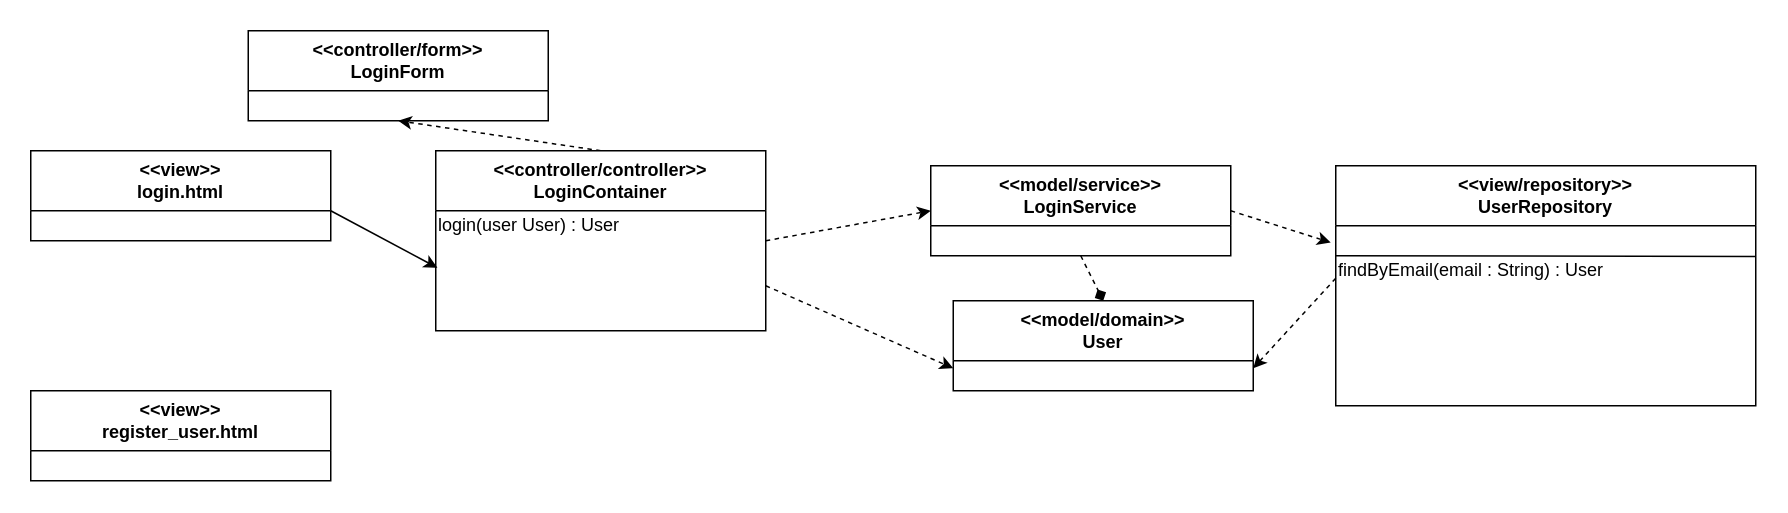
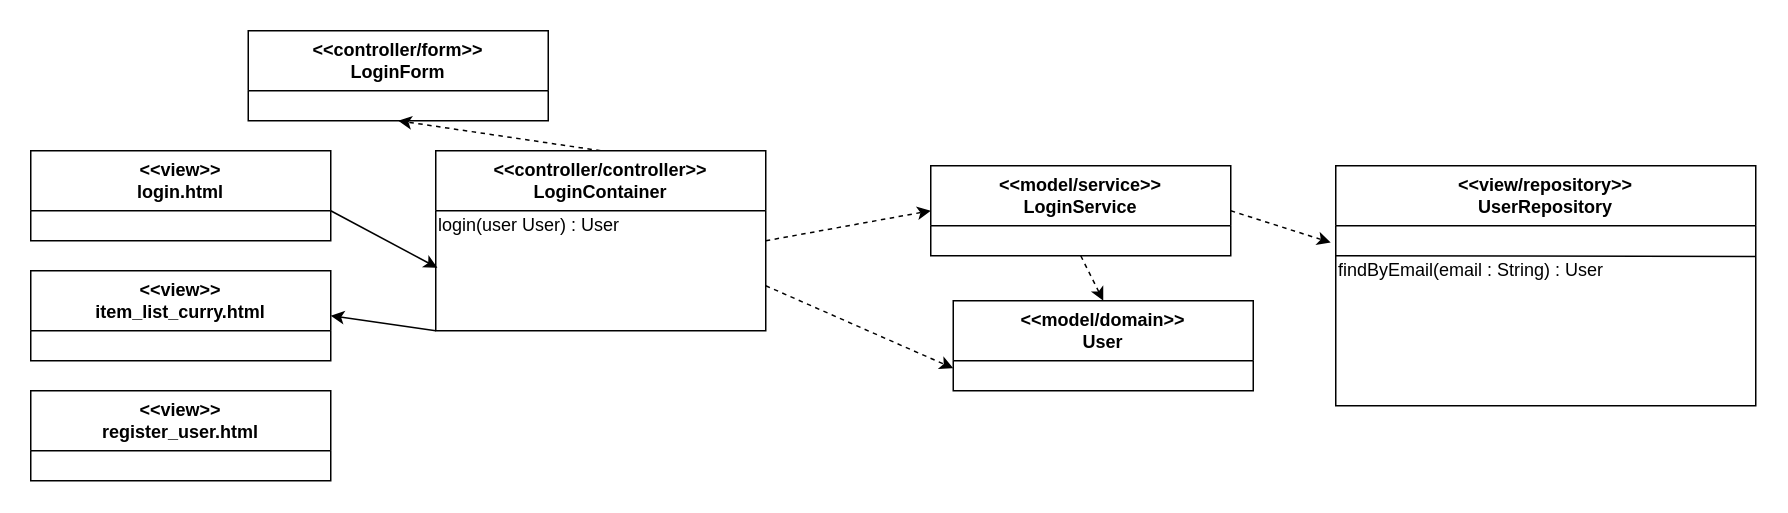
edge "<<model/service>> LoginService" -> "<<model/domain>> User": arrowhead diamond -> classic
node "<<view>> item_list_curry.html": added
edge "findByEmail(email : String) : User" -> "<<model/domain>> User": removed
edge "<<controller/controller>> LoginContainer" -> "<<view>> item_list_curry.html": added
